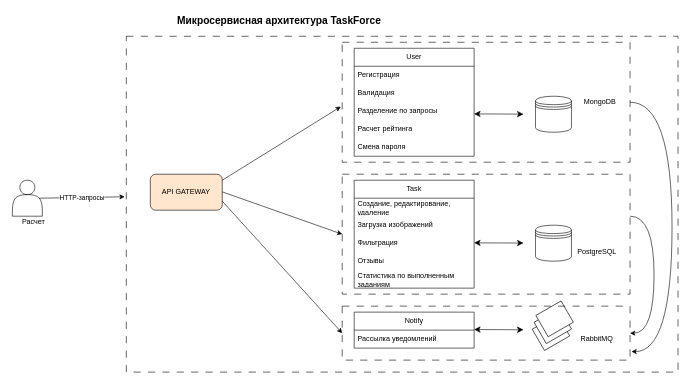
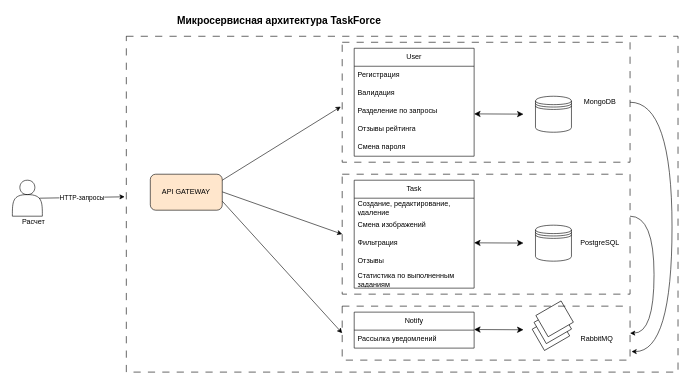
node "Расчет рейтинга": label "Расчет рейтинга" -> "Отзывы рейтинга"
node "Загрузка изображений": label "Загрузка изображений" -> "Смена изображений"
node "PostgreSQL": moved (597, 252) -> (600, 243)
